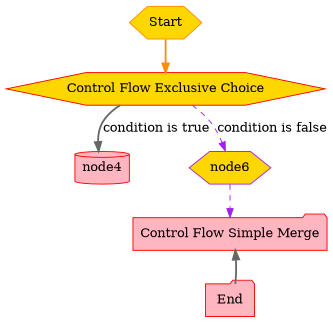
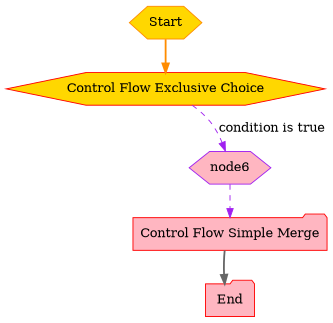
edge "Control Flow Exclusive Choice" -> "node6": label "condition is false" -> "condition is true"
node "node4": removed
node "node6": fillcolor gold -> lightpink
edge "End" -> "Control Flow Simple Merge": reversed
